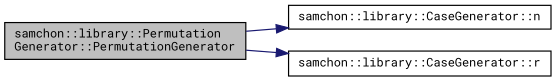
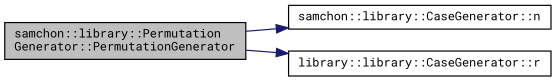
node "samchon::library::CaseGenerator::r": label "samchon::library::CaseGenerator::r" -> "library::library::CaseGenerator::r"
